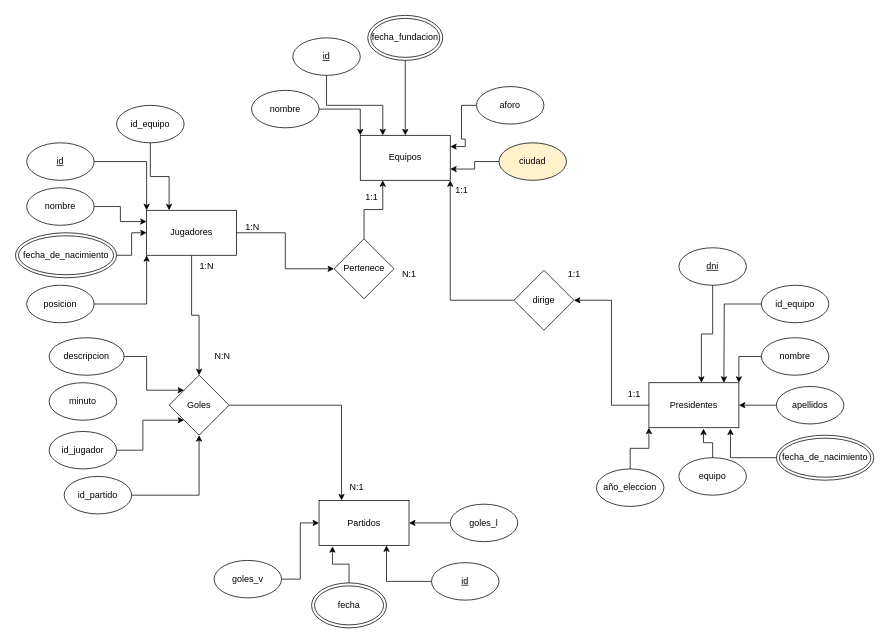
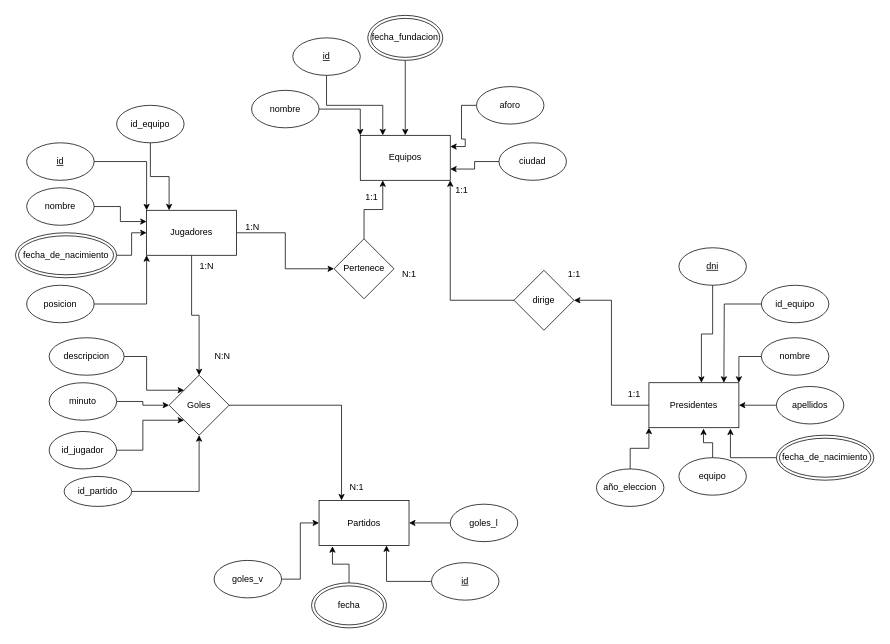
node "ciudad": fillcolor #fff2cc -> #ffffff
edge "minuto" -> "Goles": added
node "id_partido": size 68x38 -> 68x30
